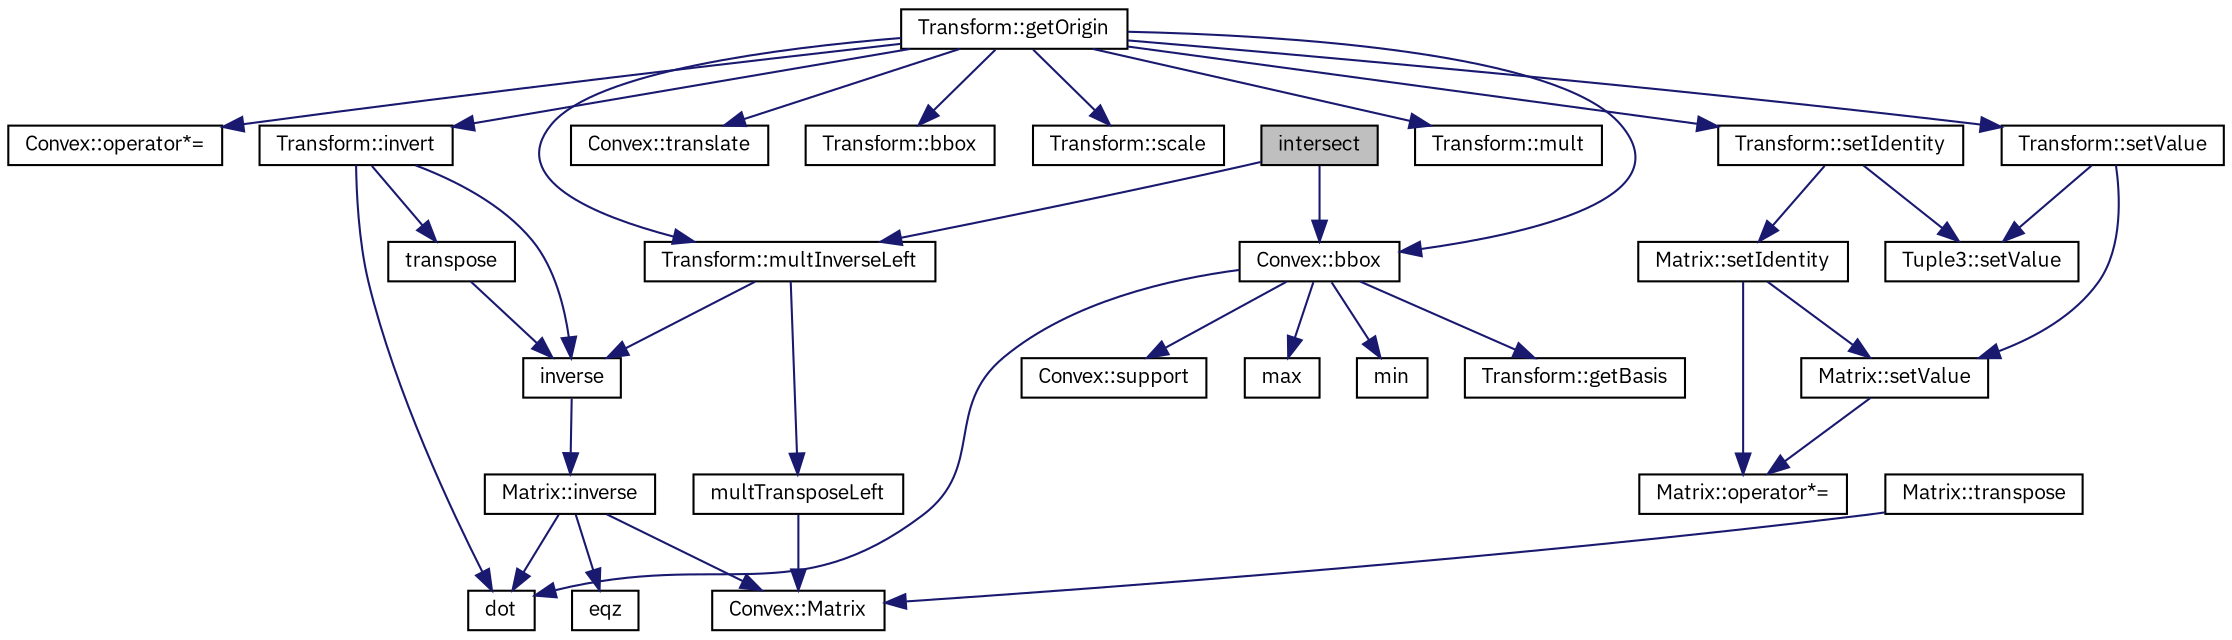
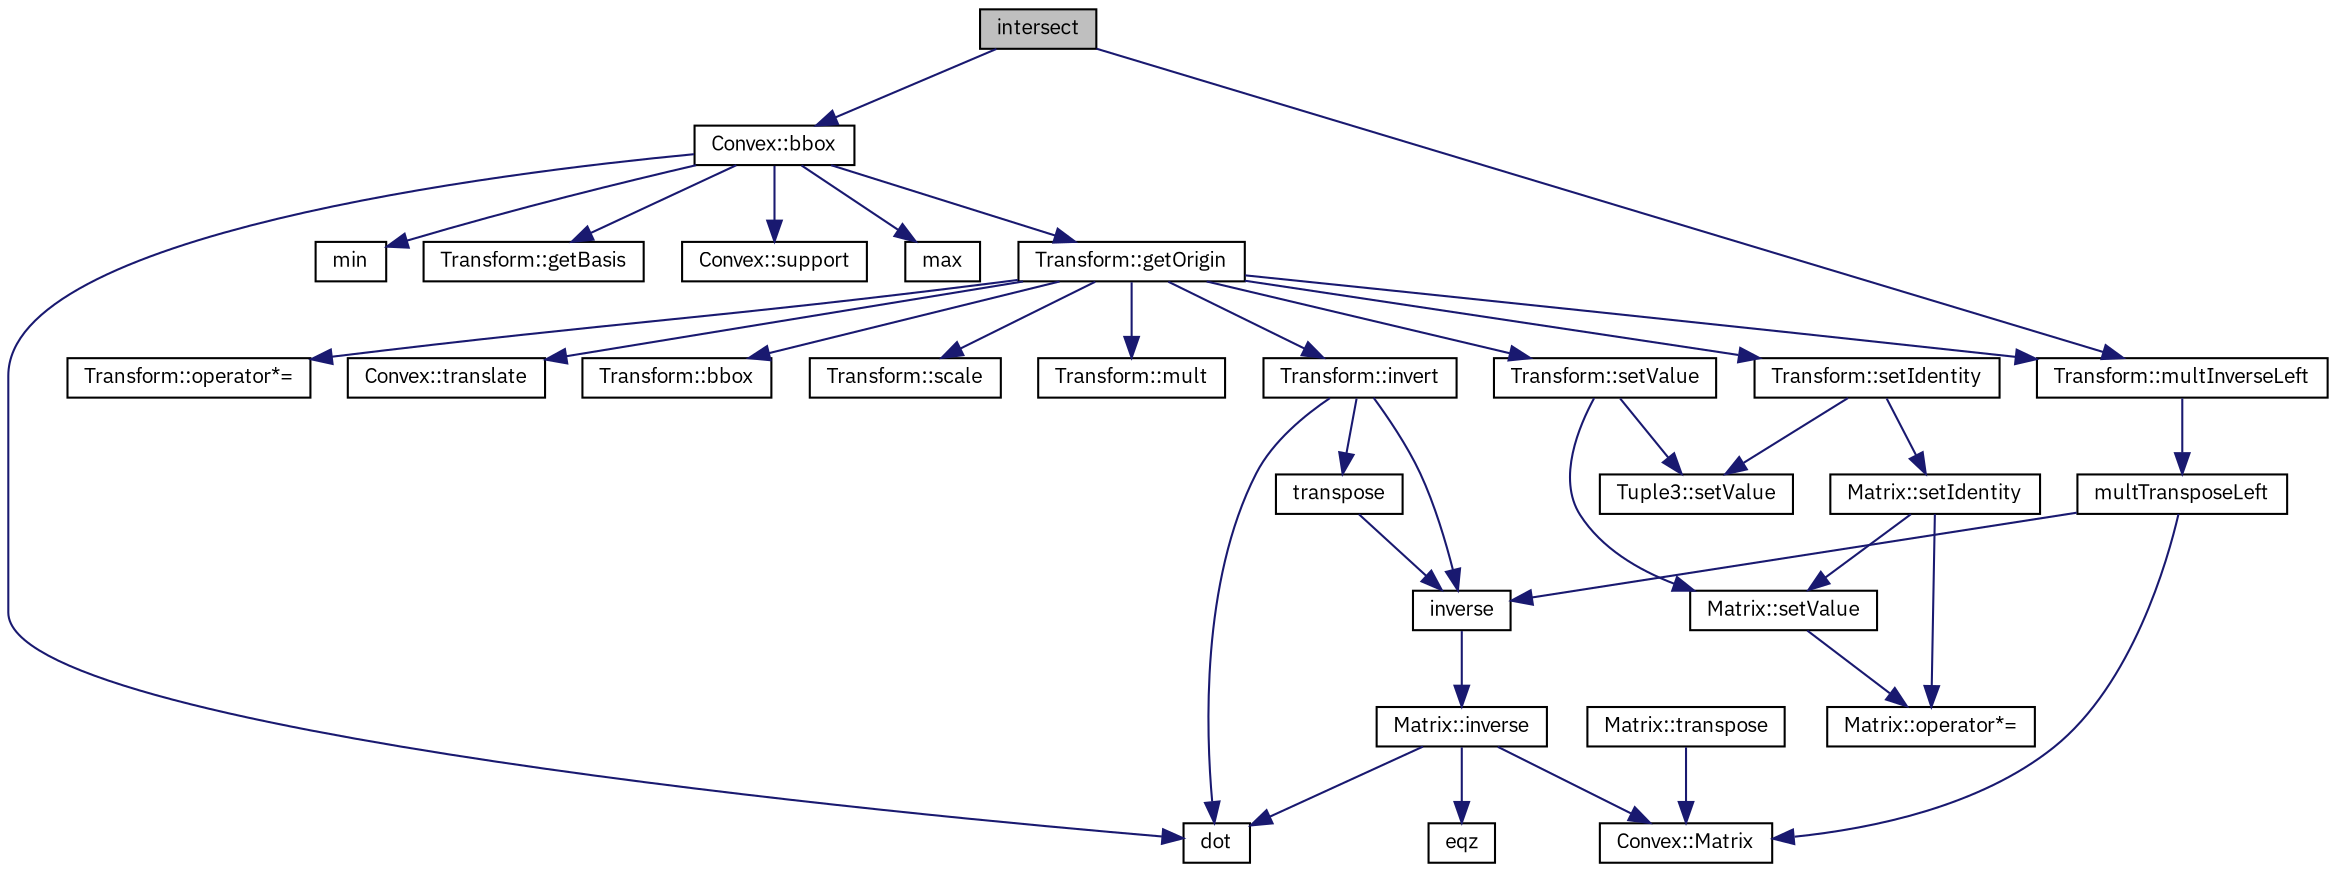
edge "Transform::getOrigin" -> "Convex::bbox": reversed
node "Convex::operator*=": label "Convex::operator*=" -> "Transform::operator*="
edge "Transform::multInverseLeft" -> "inverse": now "multTransposeLeft" -> "inverse"
